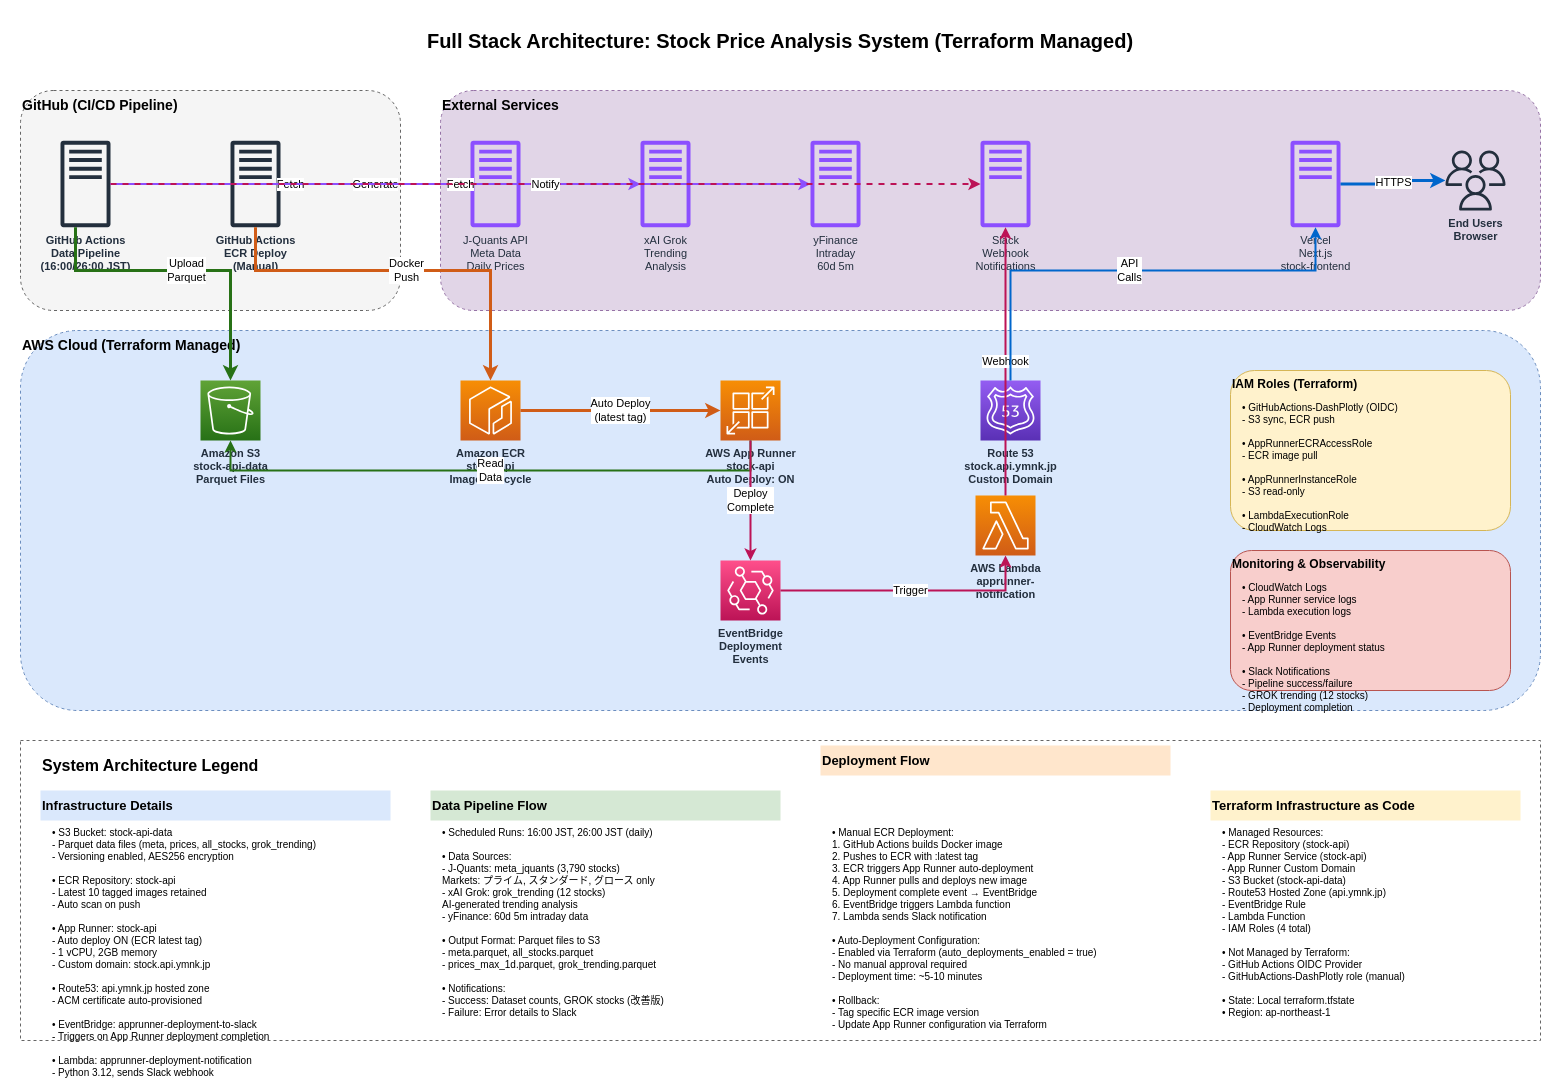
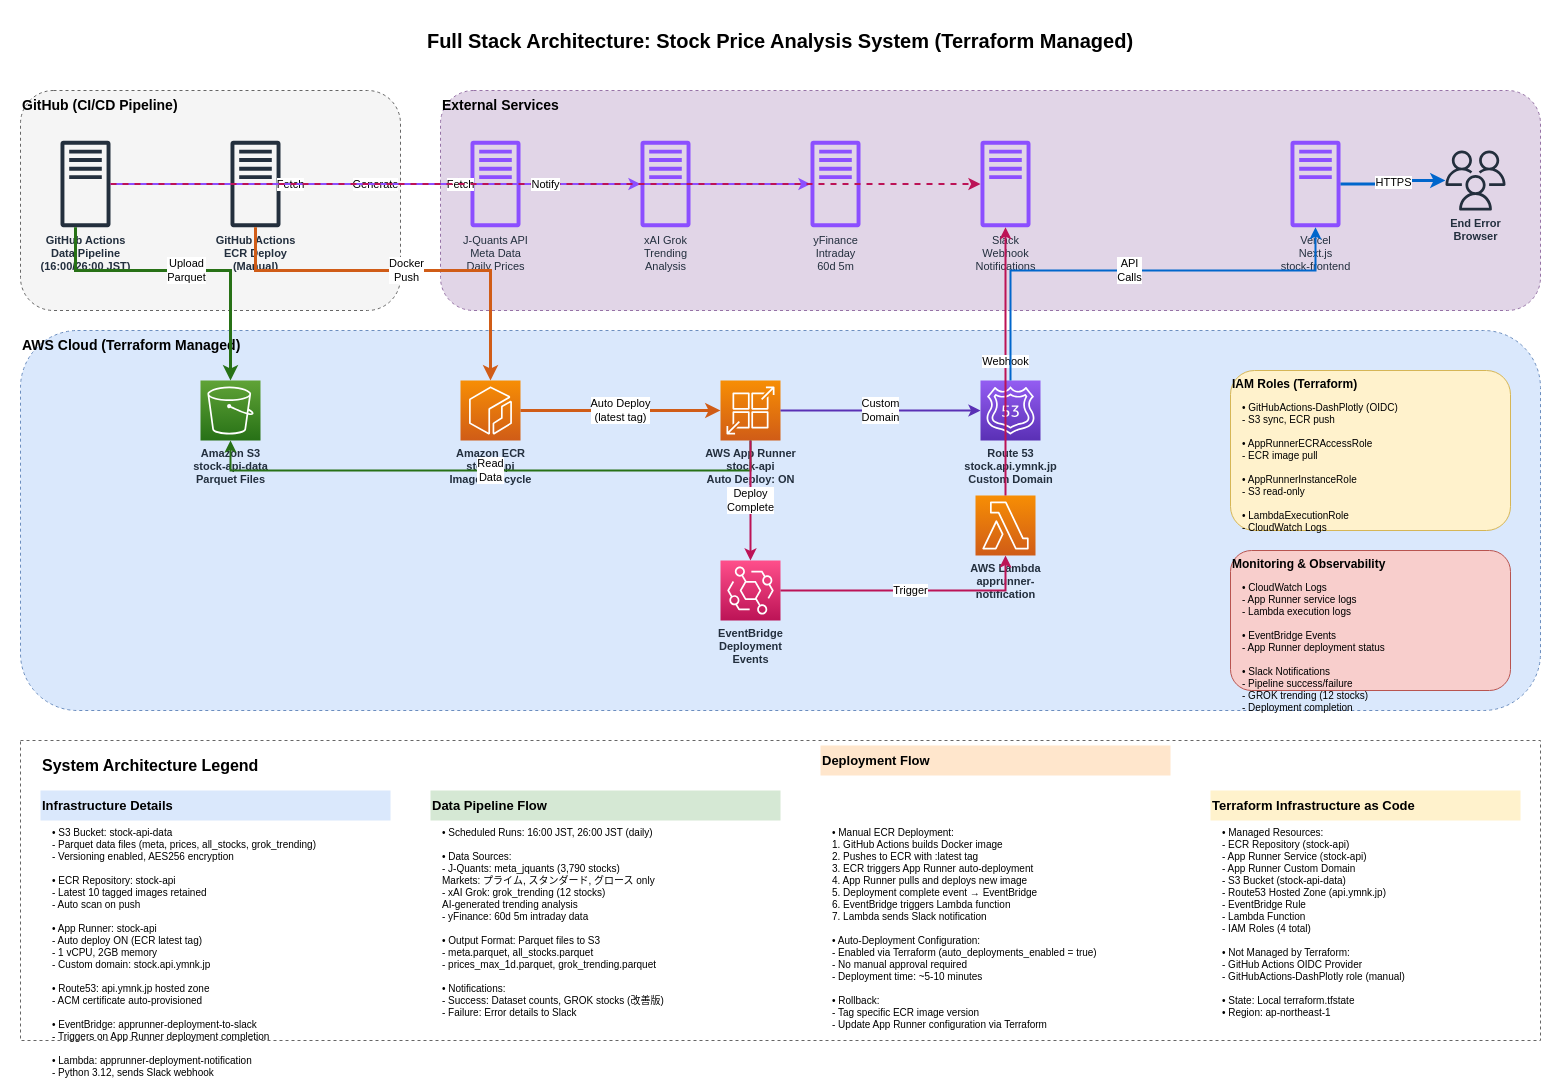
node "End Users Browser": label "End Users Browser" -> "End Error Browser"
edge "AWS App Runner stock-api Auto Deploy: ON" -> "Route 53 stock.api.ymnk.jp Custom Domain": added, label "Custom Domain"
